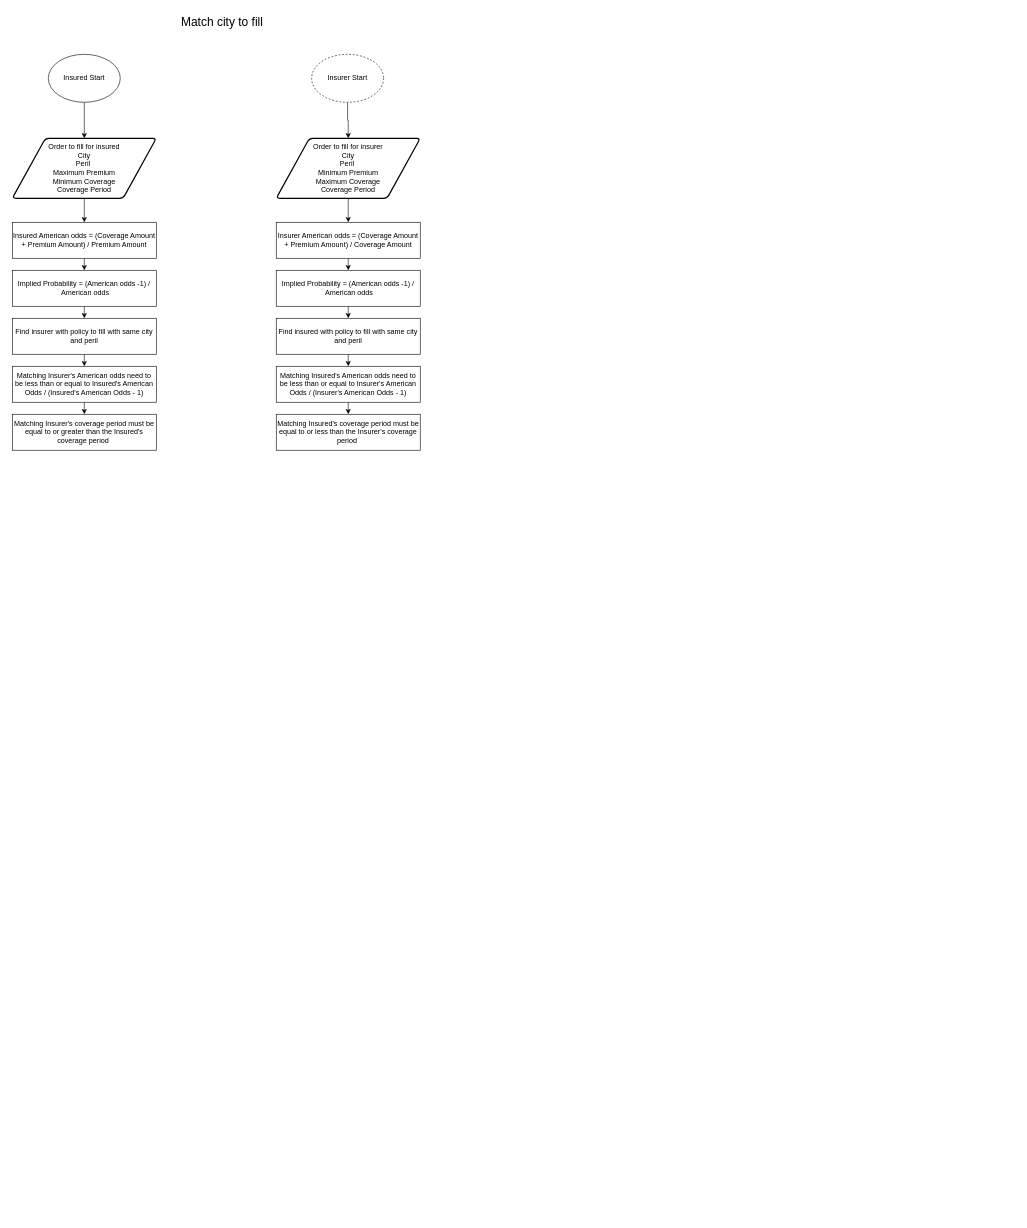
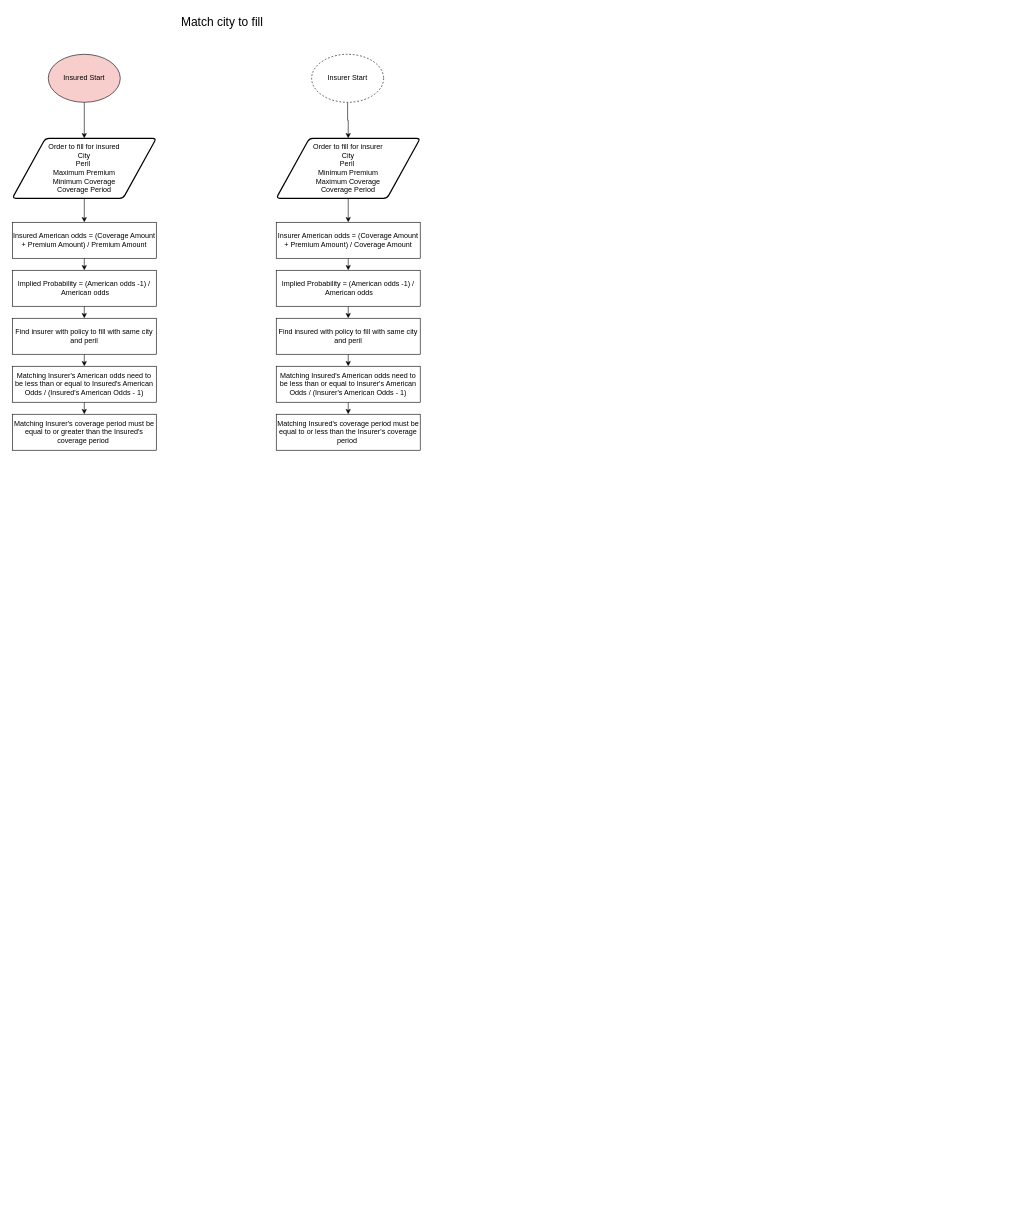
node "Insured Start": fillcolor #ffffff -> #f8cecc
